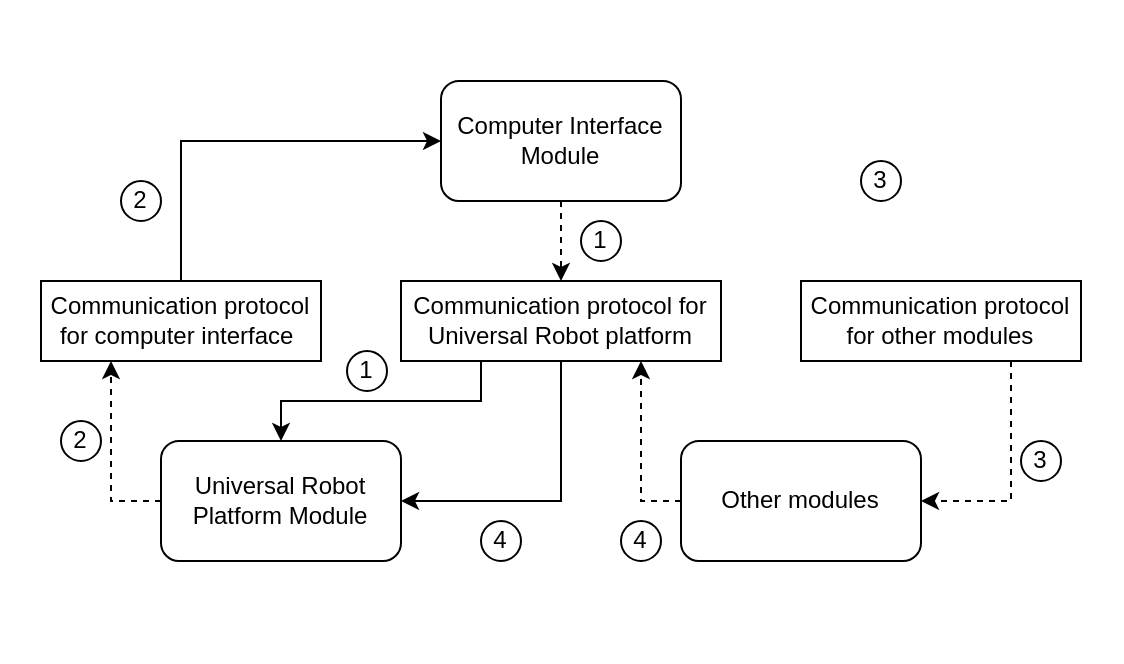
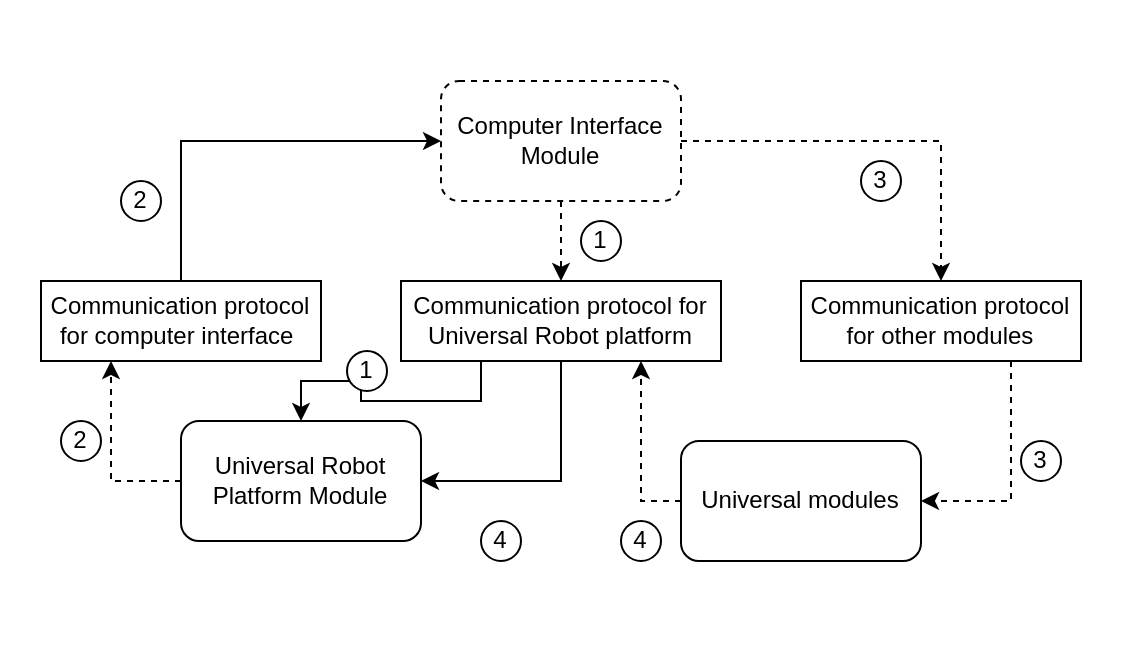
node "Computer Interface Module": style solid -> dashed
edge "Computer Interface Module" -> "Communication protocol for other modules": added
node "Universal Robot Platform Module": moved (281, 501) -> (301, 481)
node "Other modules": label "Other modules" -> "Universal modules"
